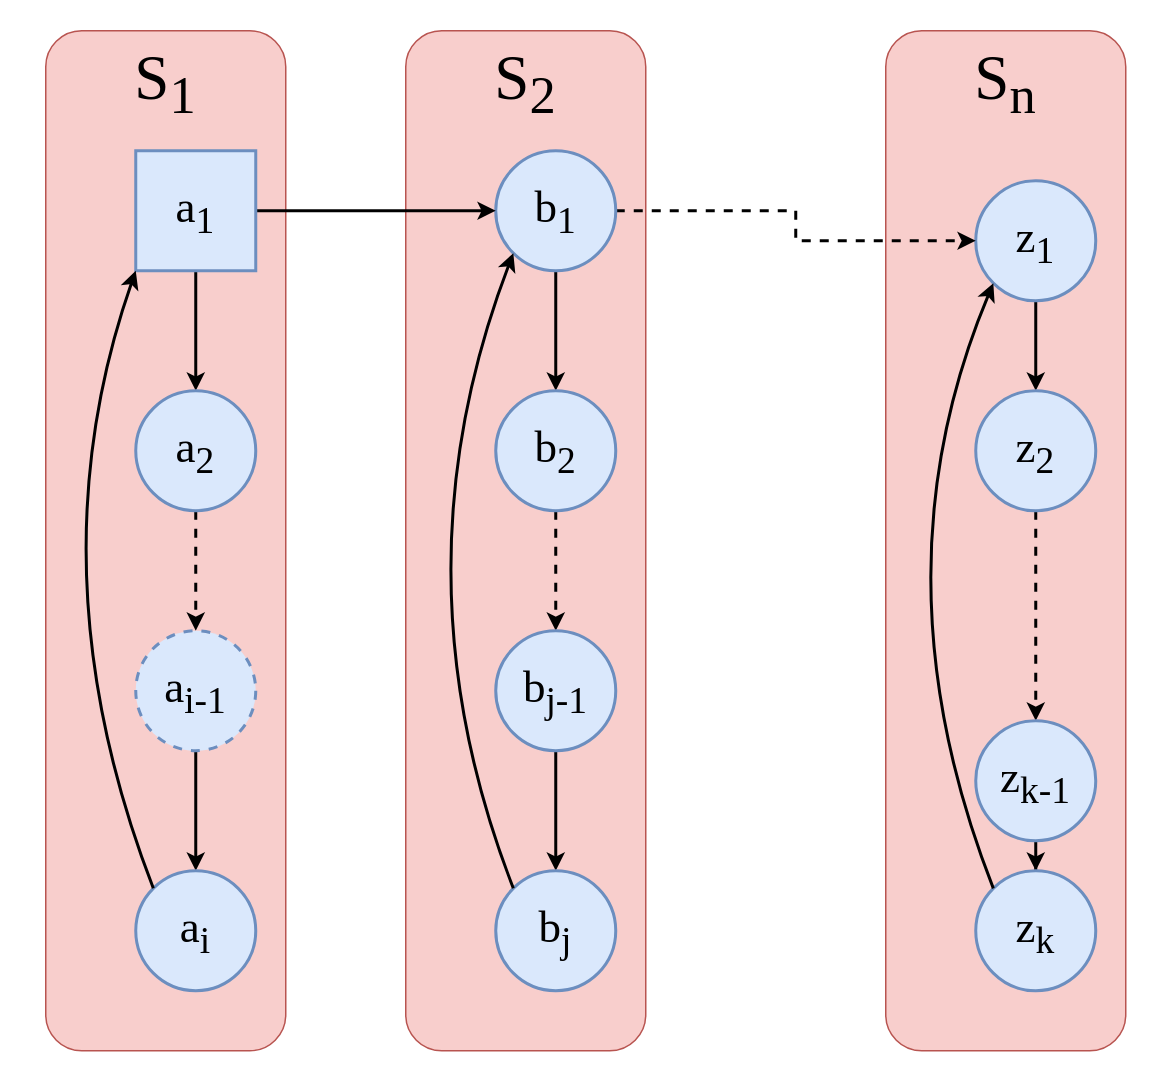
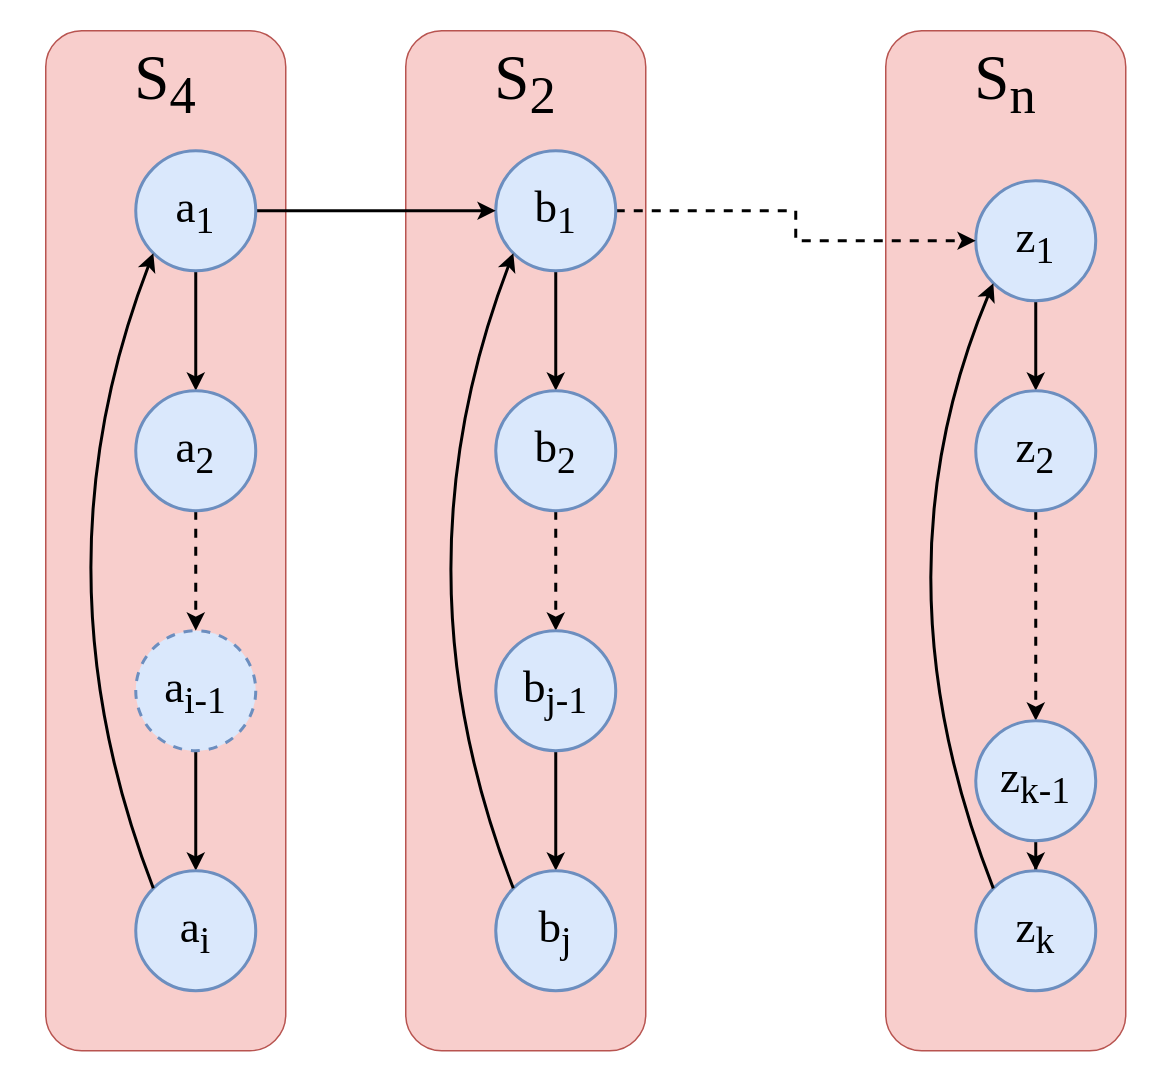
node "S1": label "S1" -> "S4"
node "a1": shape rectangle -> ellipse
